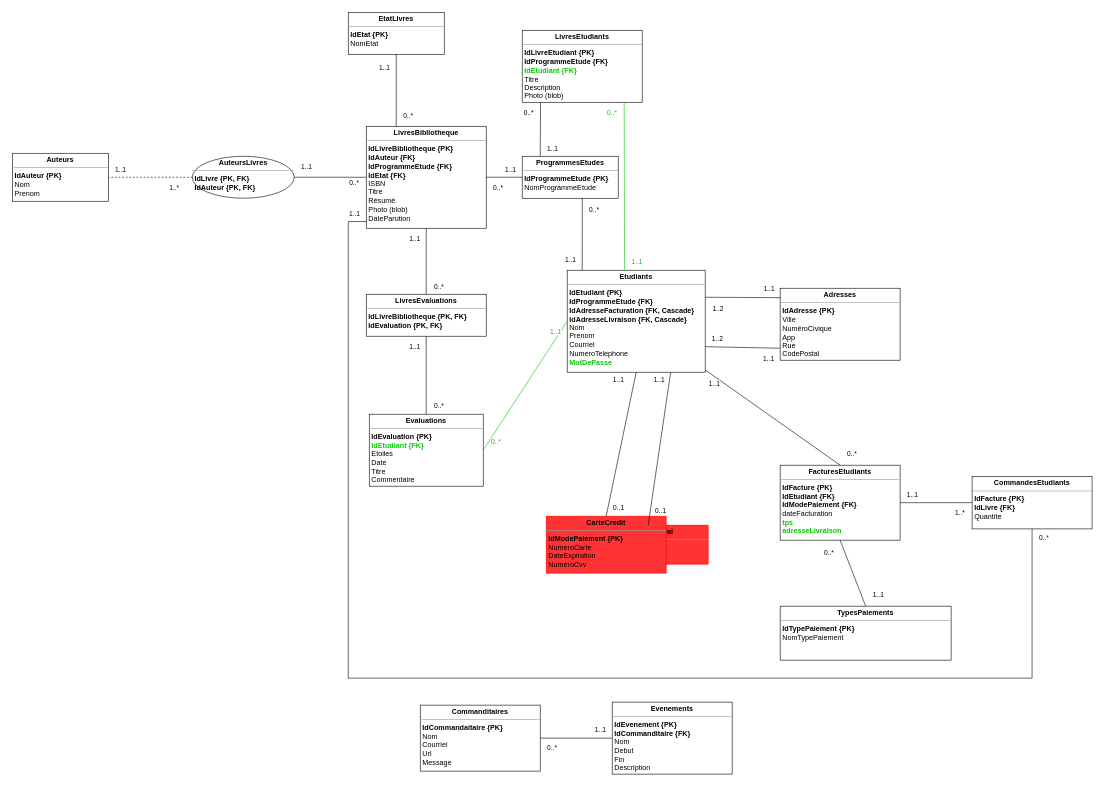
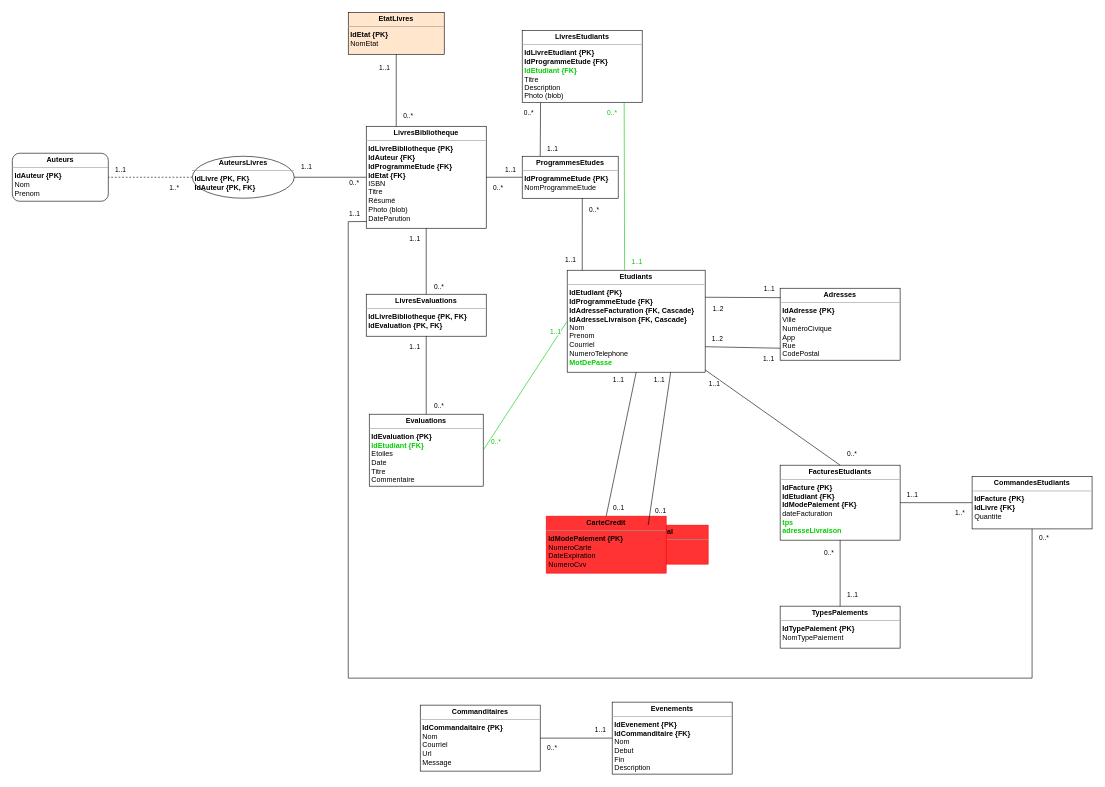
node "EtatLivres IdEtat {PK} NomEtat": fillcolor #ffffff -> #ffe6cc
node "Auteurs IdAuteur {PK} Nom Prenom": shape rectangle -> rounded rectangle
node "TypesPaiements IdTypePaiement {PK} NomTypePaiement": size 171x54 -> 120x42
